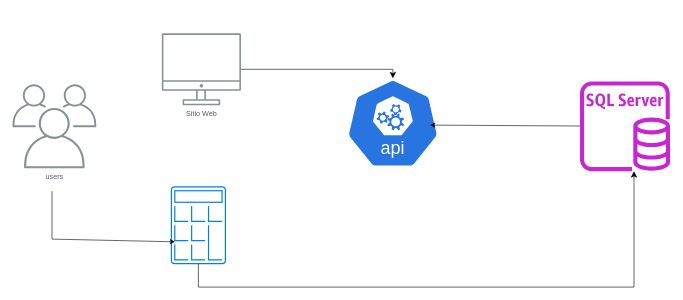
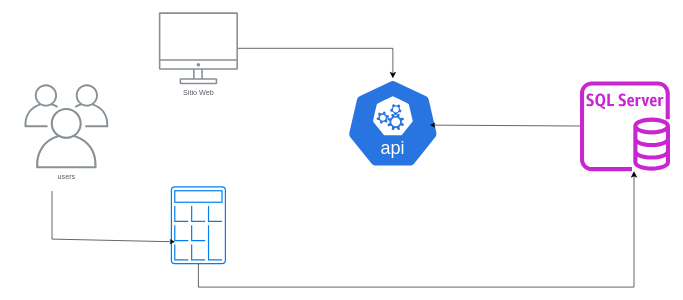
node "Sitio Web": moved (201, 69) -> (198, 48)
node "users": moved (54, 126) -> (66, 126)
